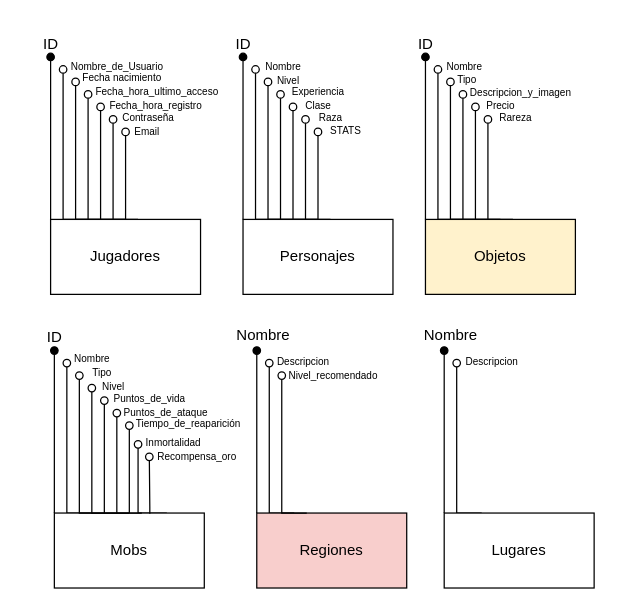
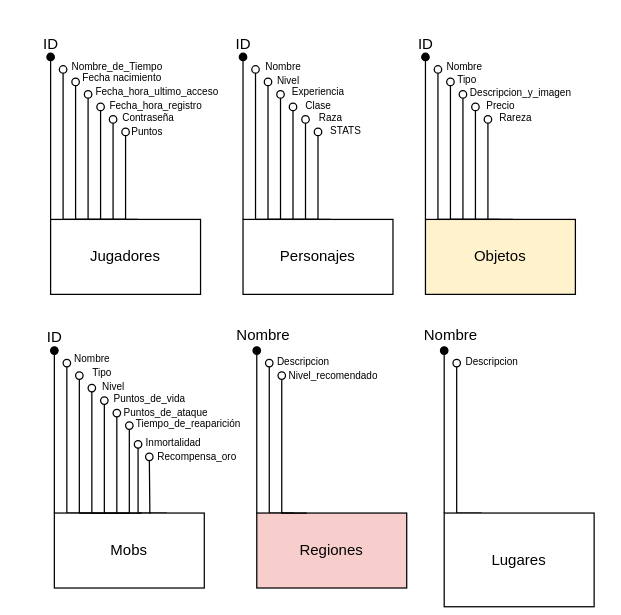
node "Nombre_de_Usuario": label "Nombre_de_Usuario" -> "Nombre_de_Tiempo"
node "Email": label "Email" -> "Puntos"
node "Lugares": size 150x75 -> 150x94
